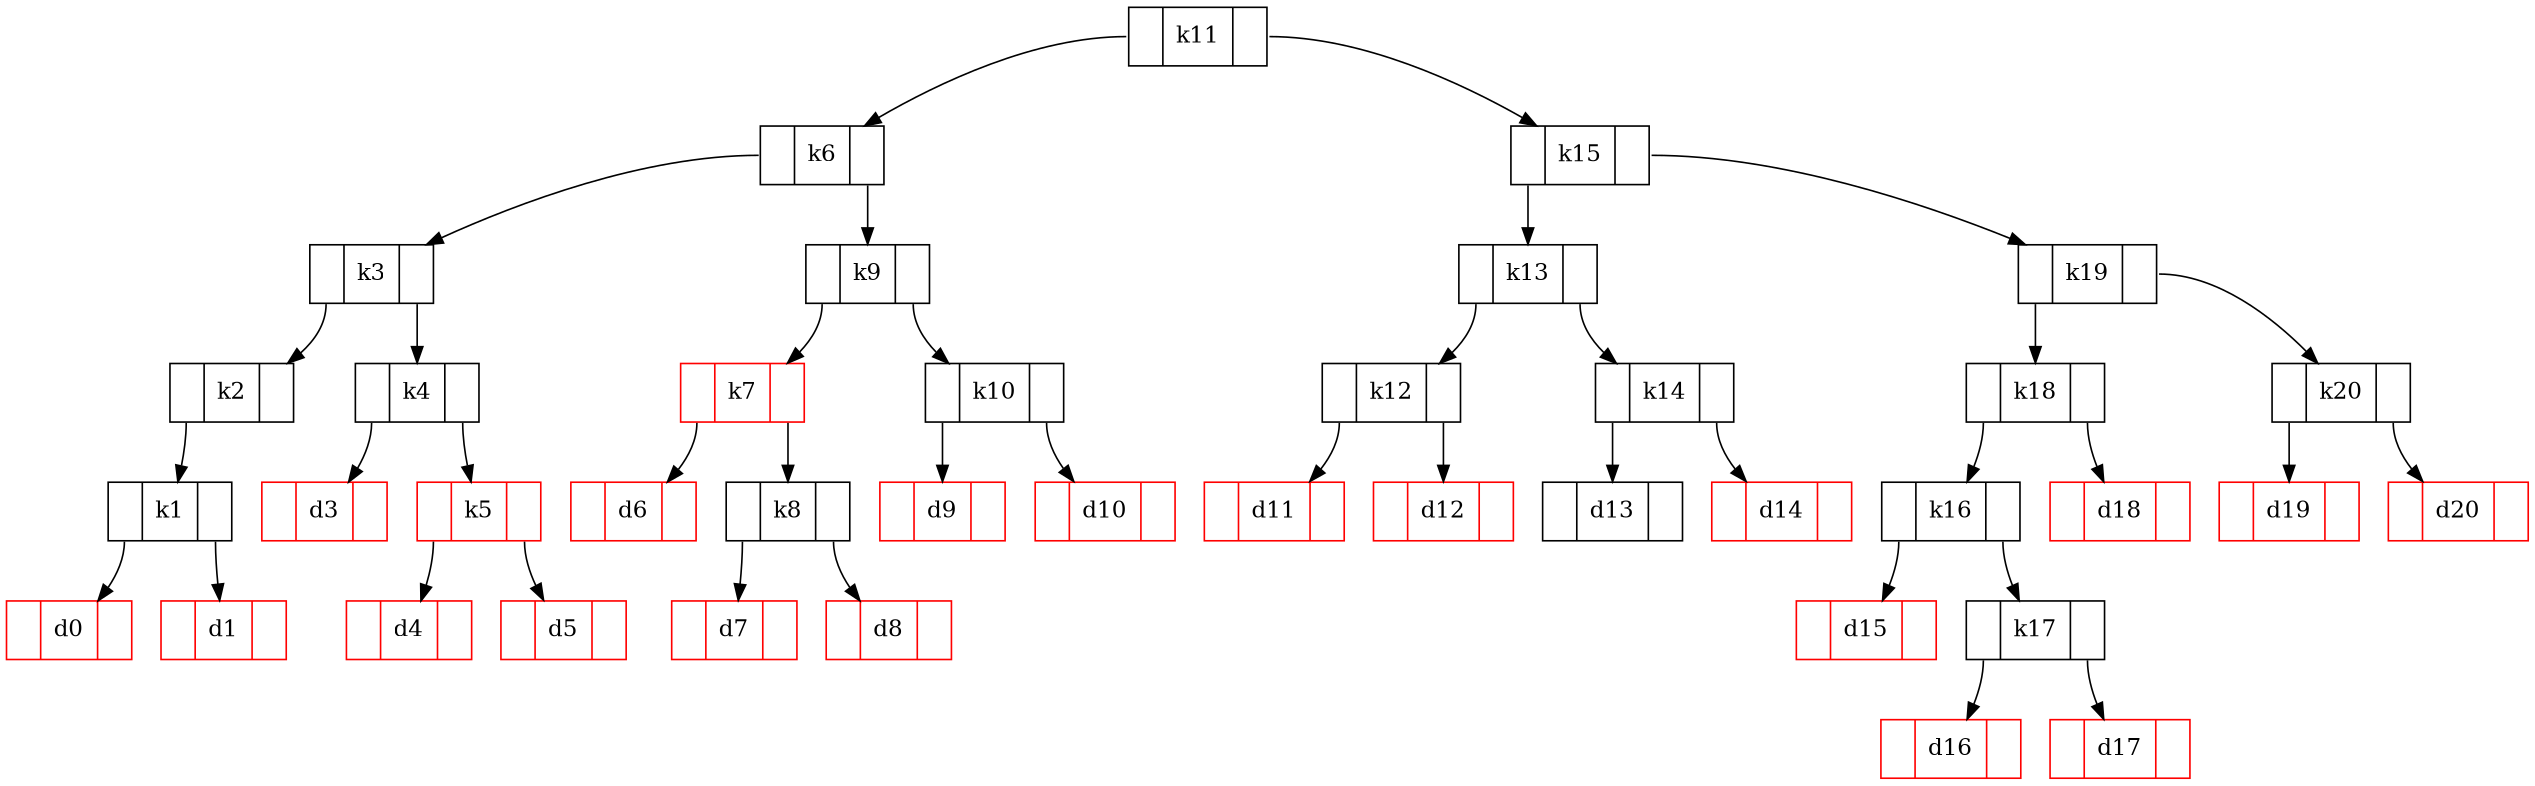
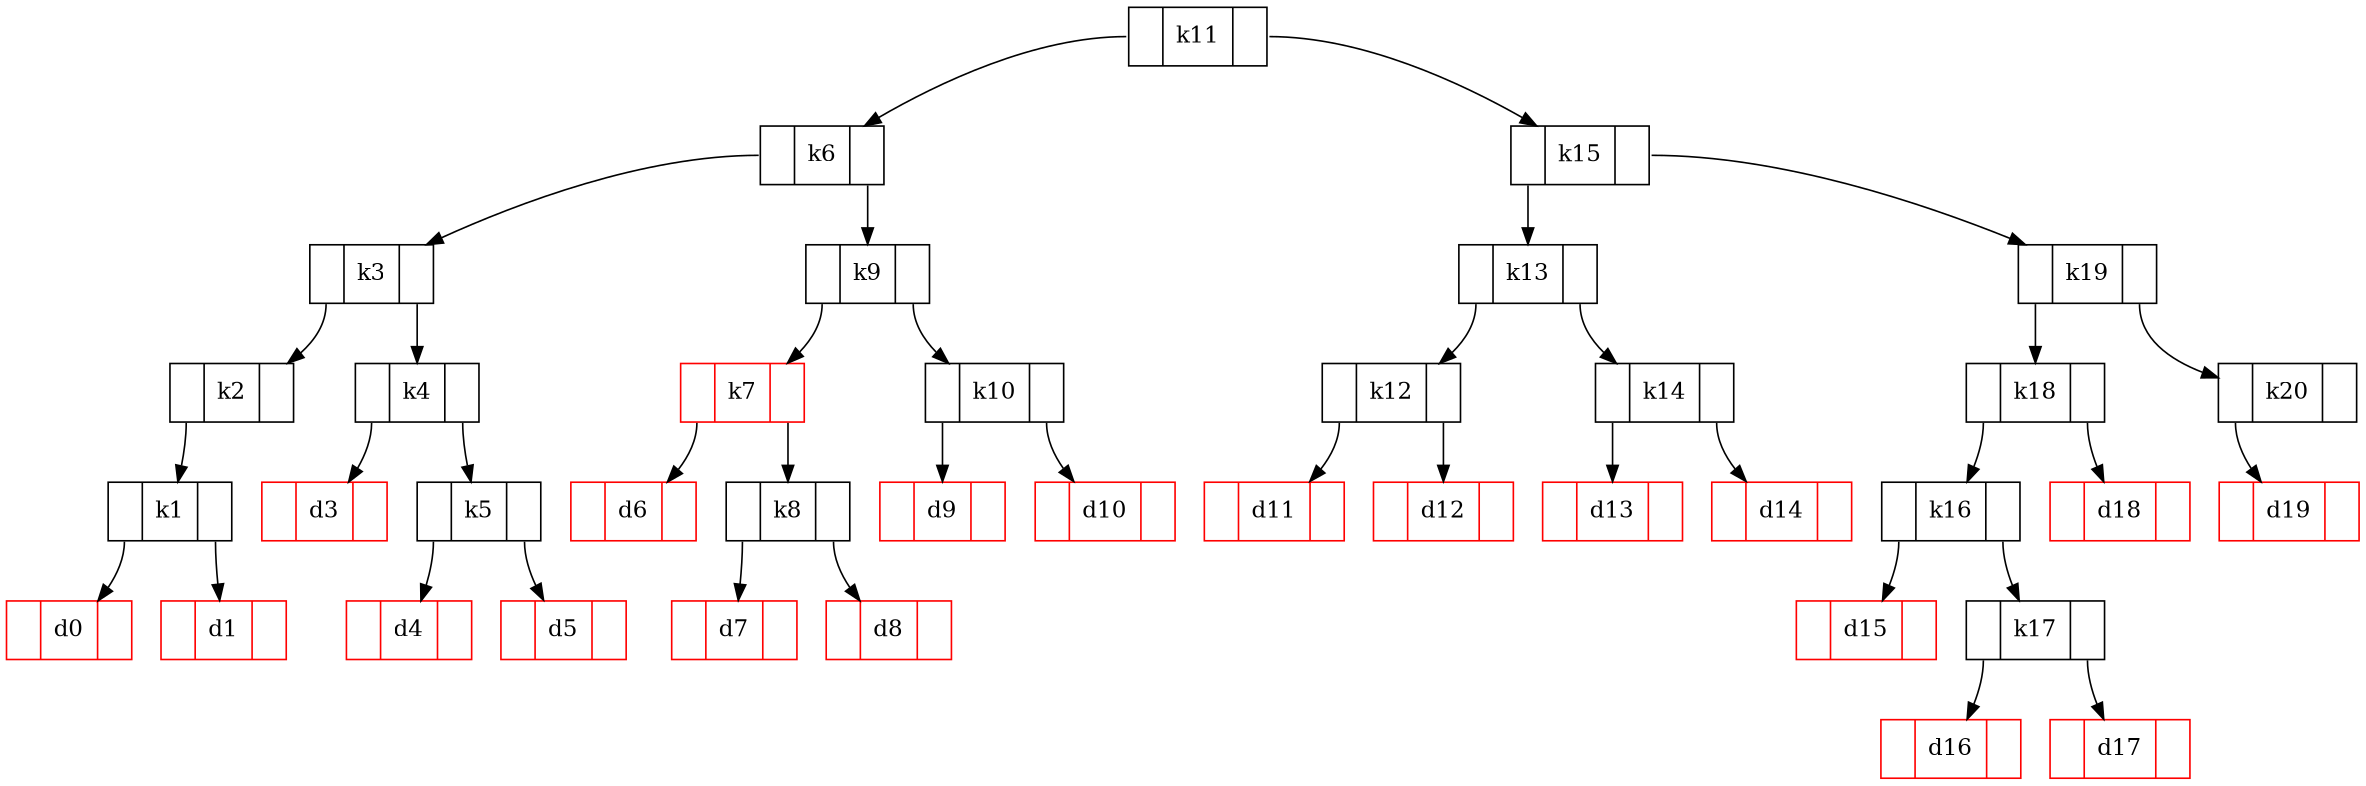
node "k5": color Red -> black
node "d13": color black -> Red
node "d20": removed
